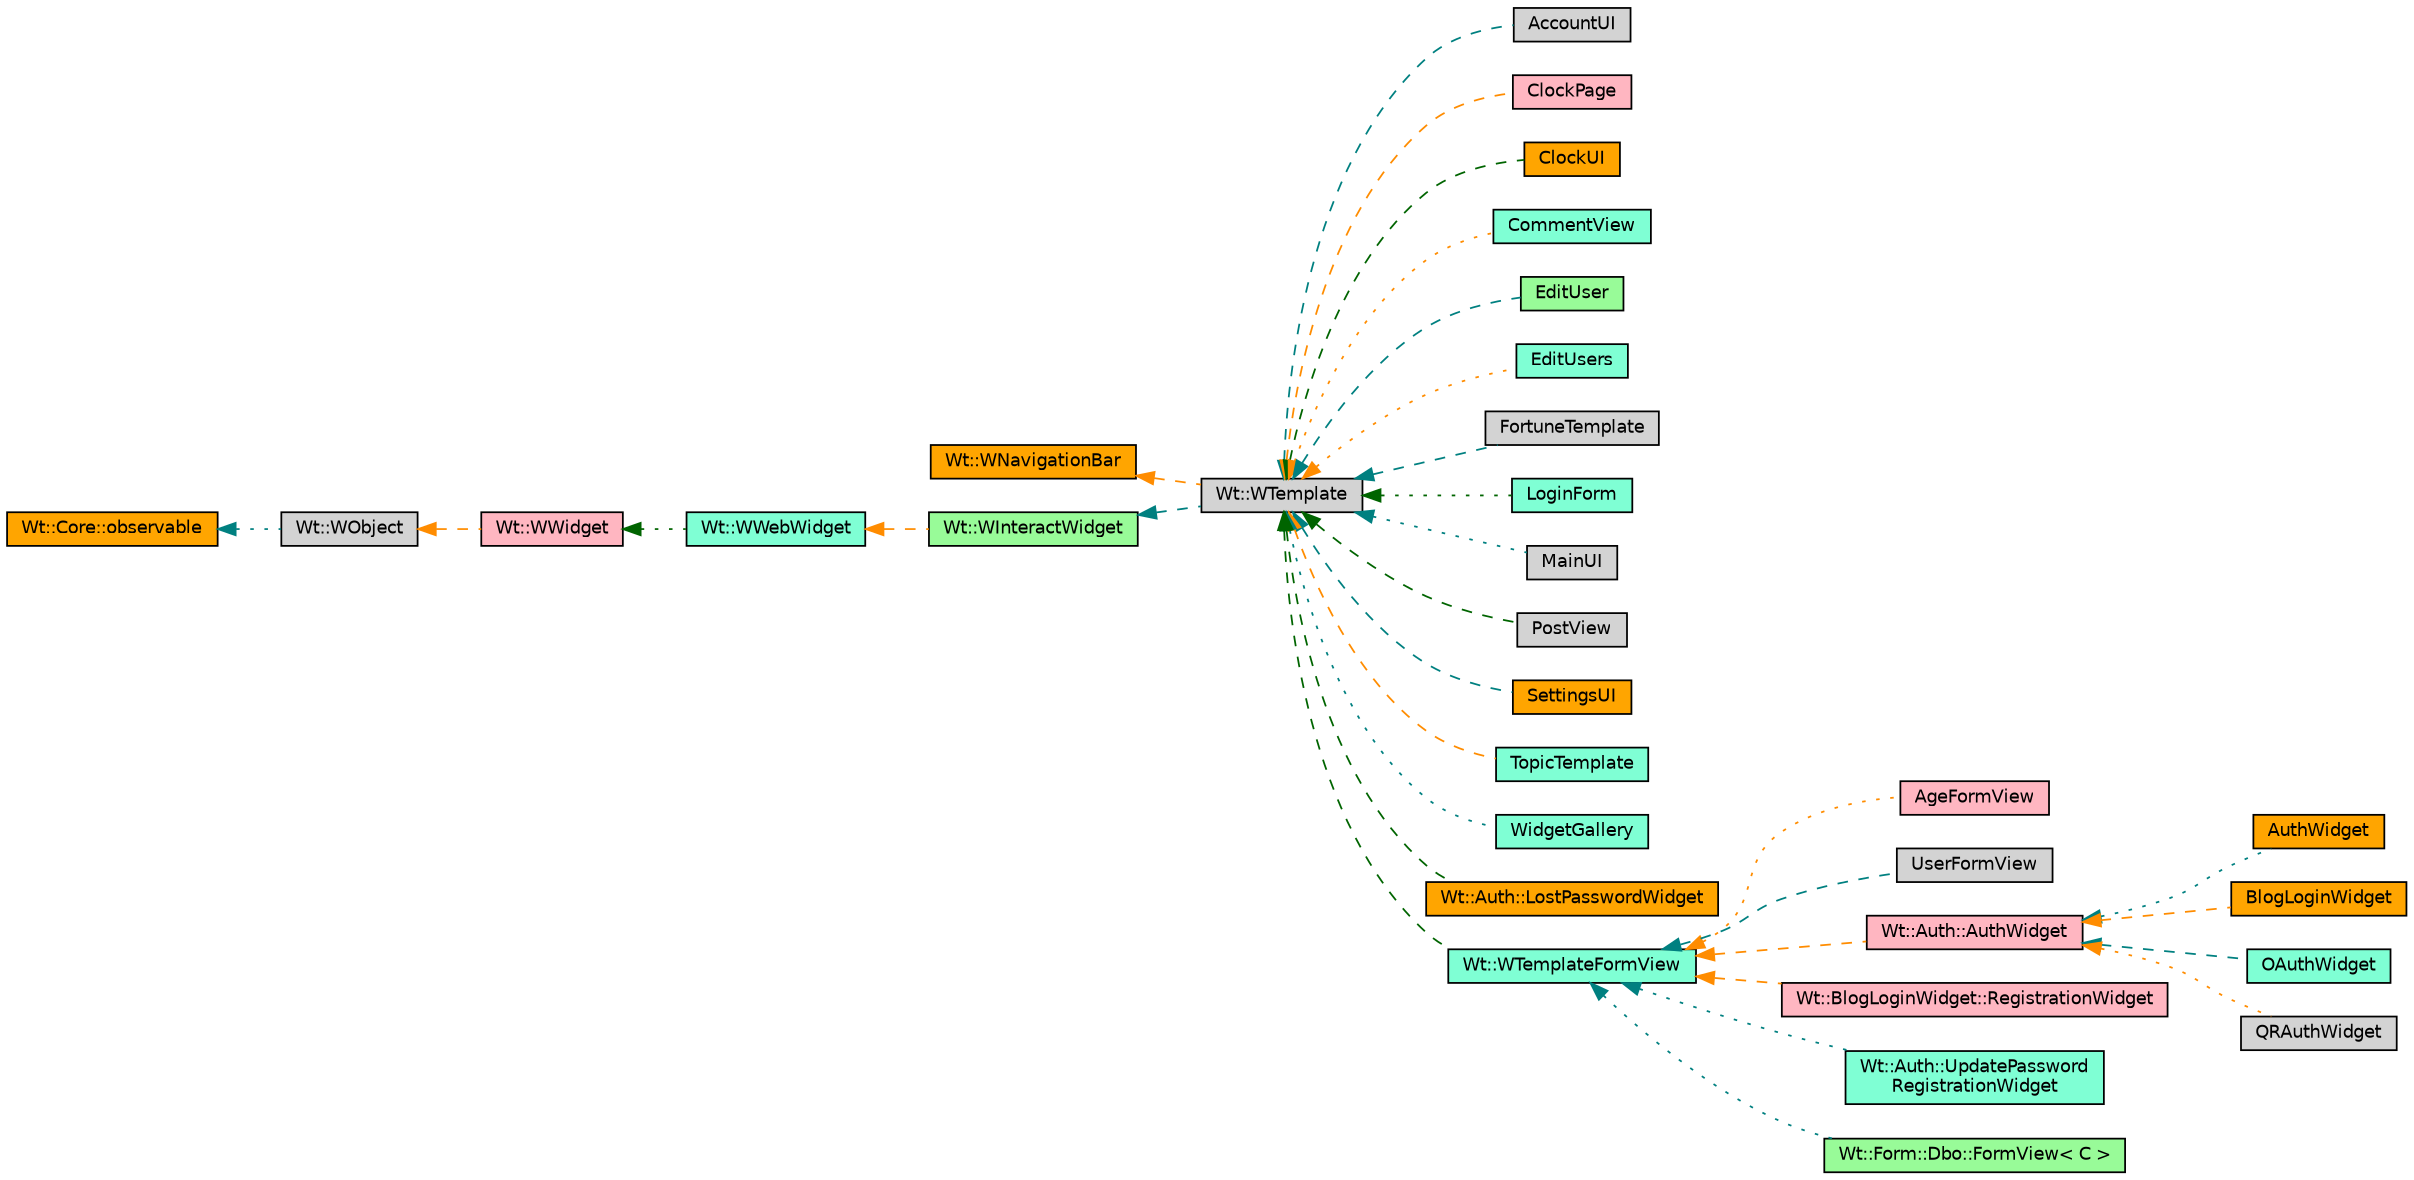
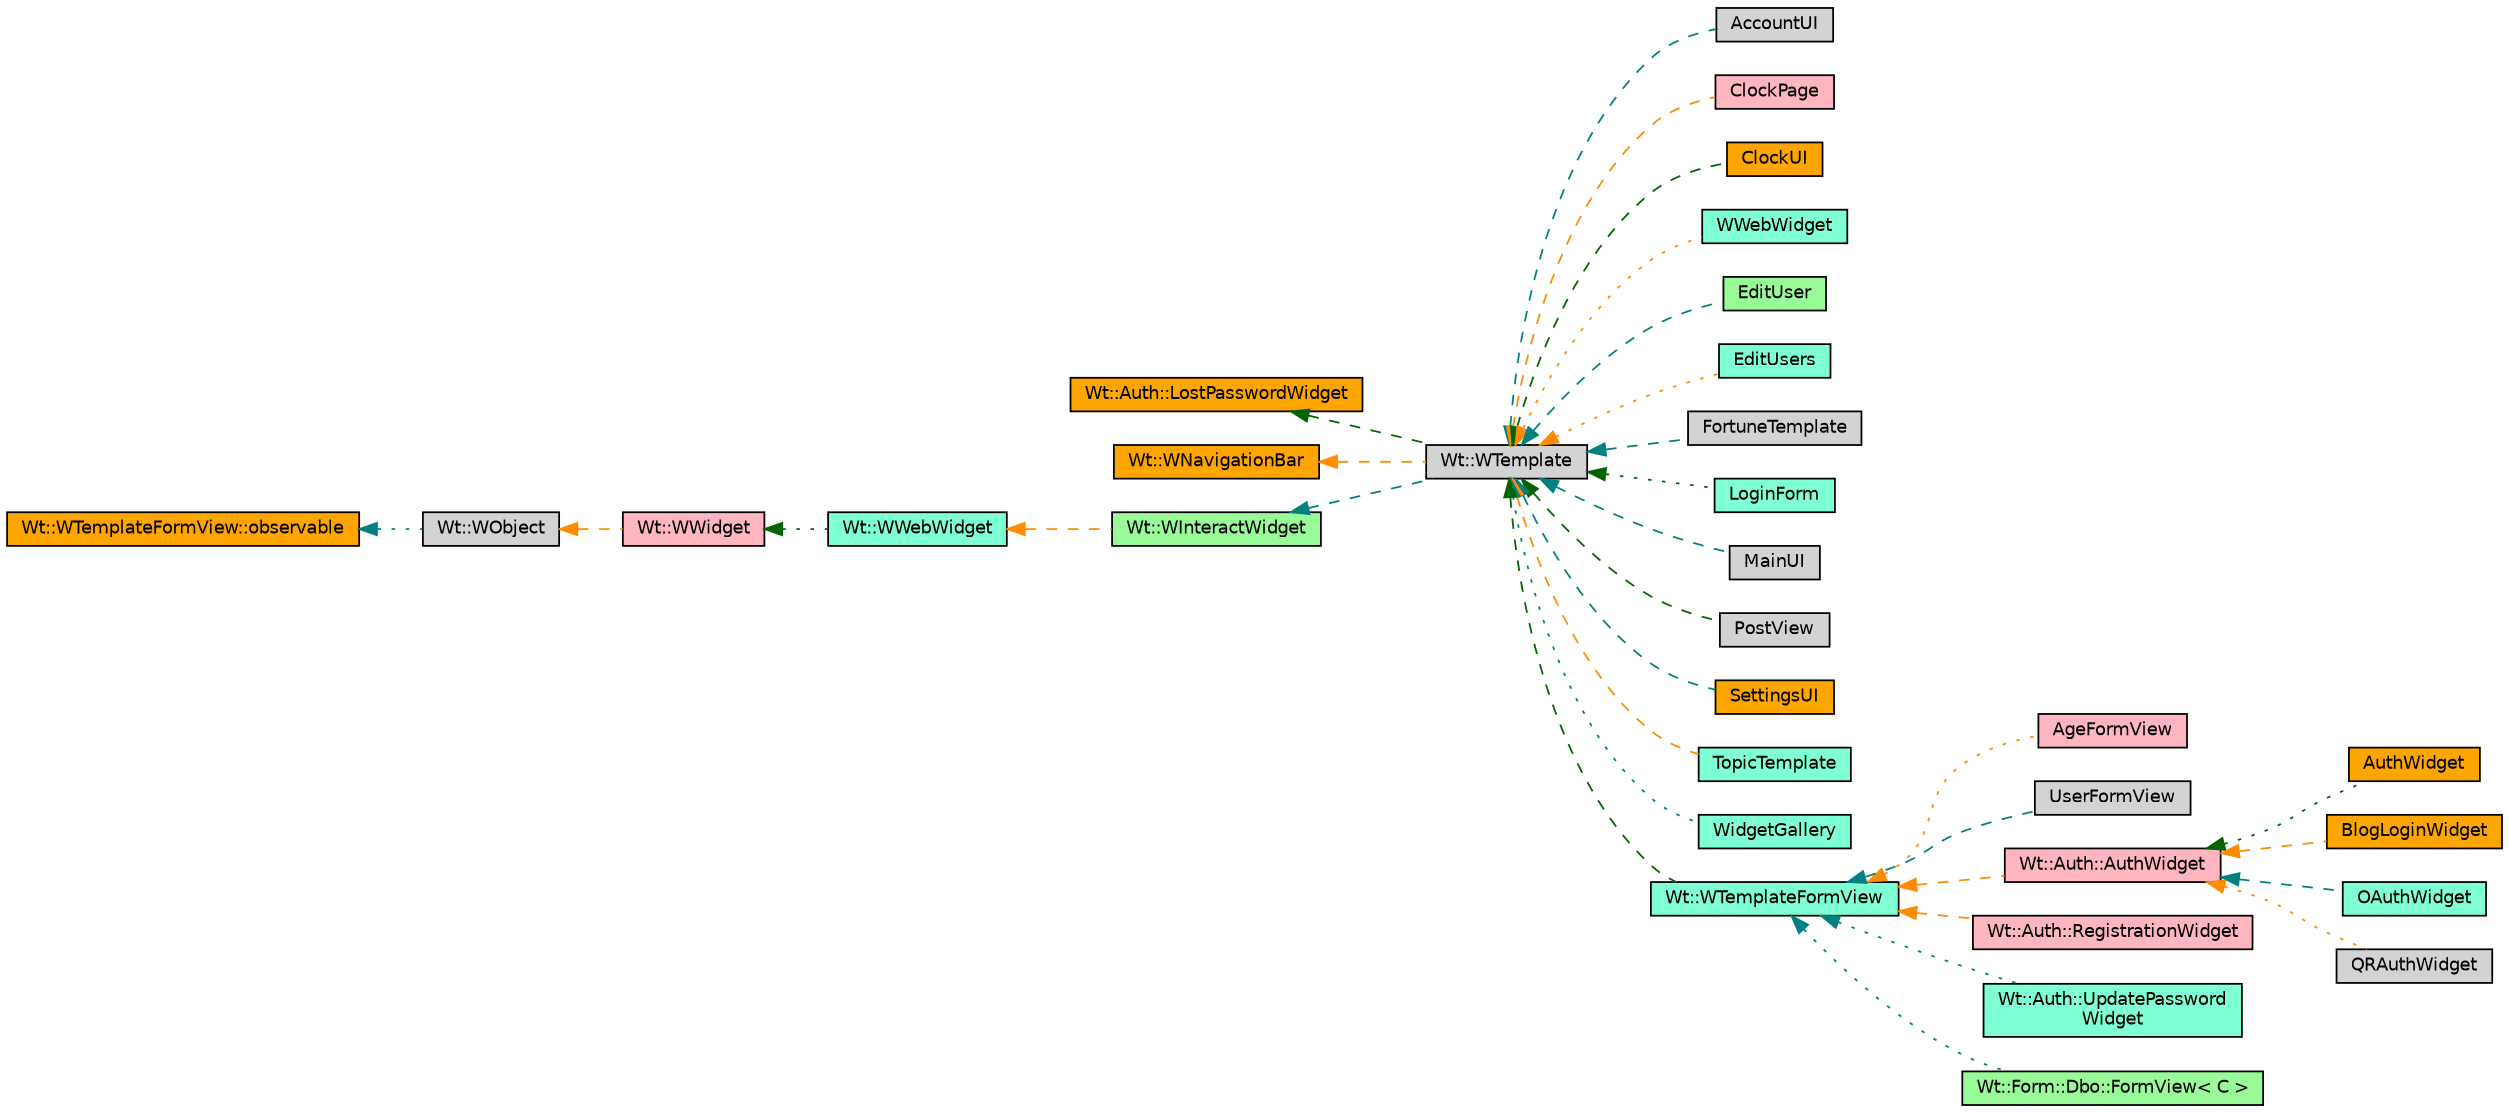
node "CommentView": label "CommentView" -> "WWebWidget"
node "Wt::Core::observable": label "Wt::Core::observable" -> "Wt::WTemplateFormView::observable"
edge "MainUI" -> "Wt::WTemplate": style dotted -> dashed
edge "Wt::Auth::LostPasswordWidget" -> "Wt::WTemplate": reversed
edge "AuthWidget" -> "Wt::Auth::AuthWidget": color teal -> darkgreen
node "Wt::BlogLoginWidget::RegistrationWidget": label "Wt::BlogLoginWidget::RegistrationWidget" -> "Wt::Auth::RegistrationWidget"
node "Wt::Auth::UpdatePassword RegistrationWidget": label "Wt::Auth::UpdatePassword RegistrationWidget" -> "Wt::Auth::UpdatePassword Widget"
